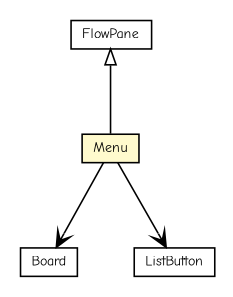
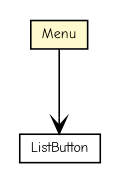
node "FlowPane": removed
node "Board": removed
